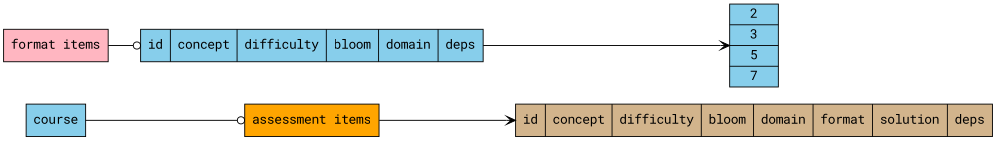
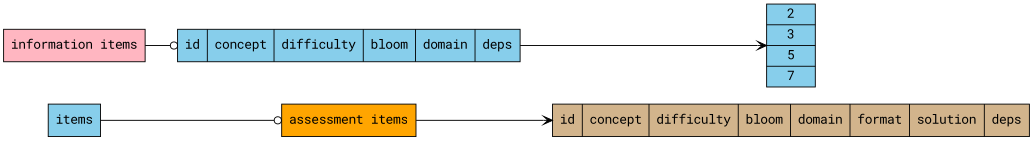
node "format items": label "format items" -> "information items"
node "course": label "course" -> "items"
